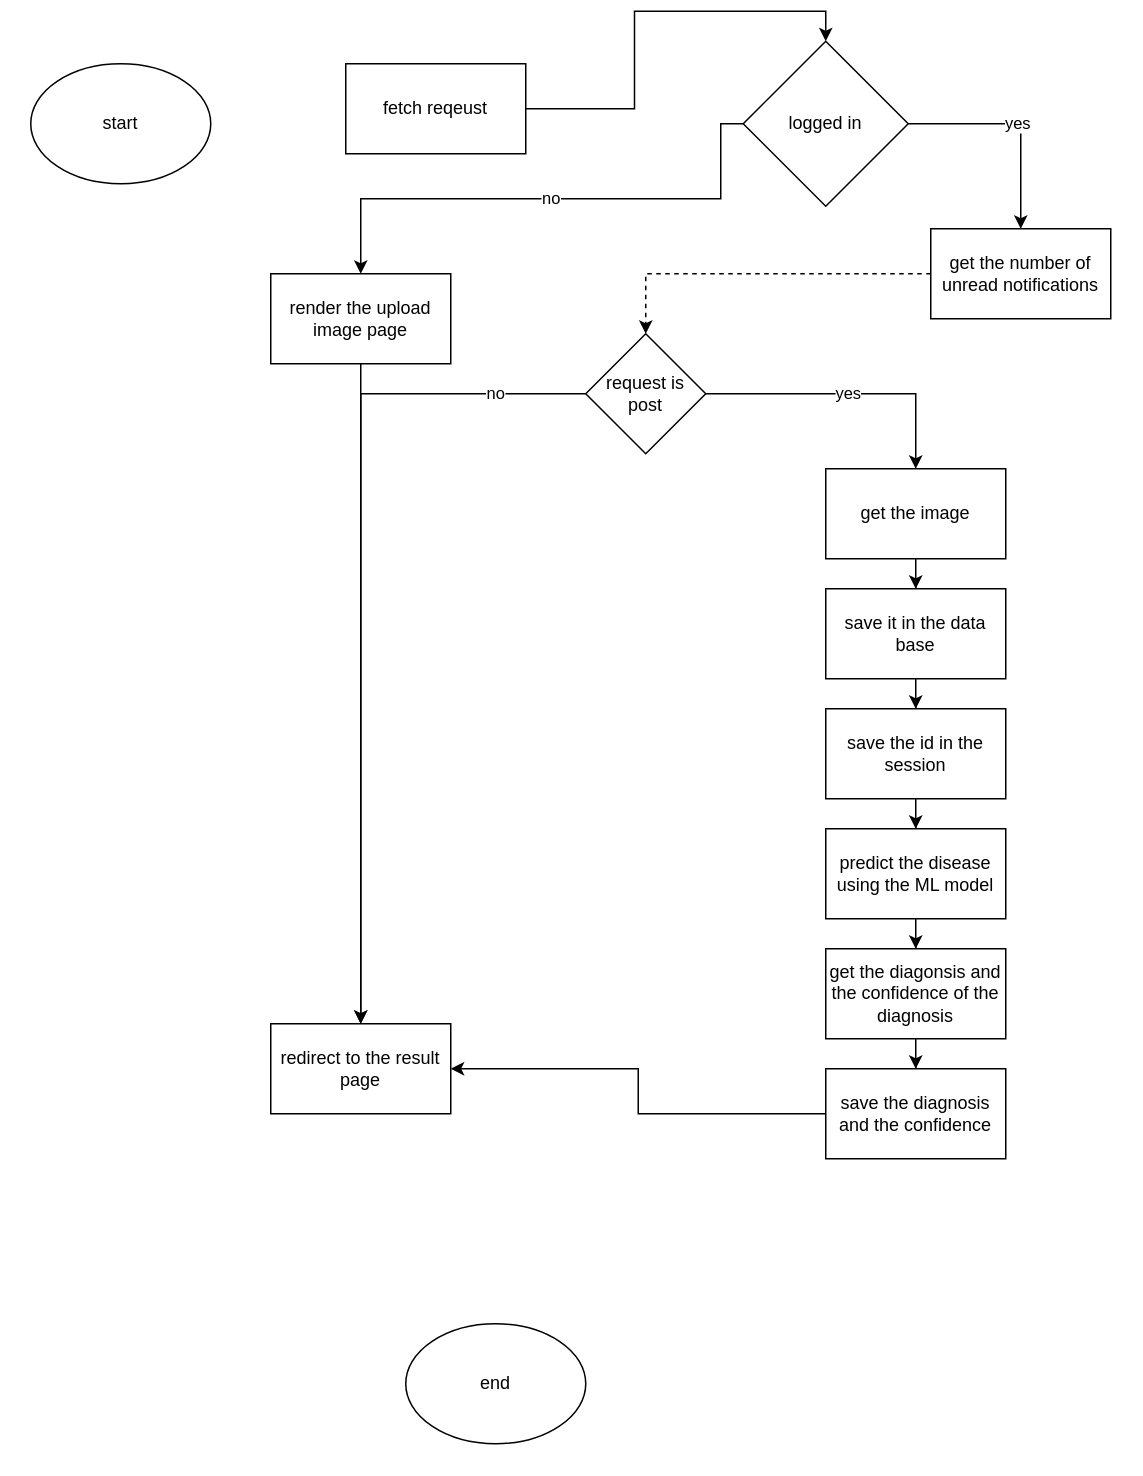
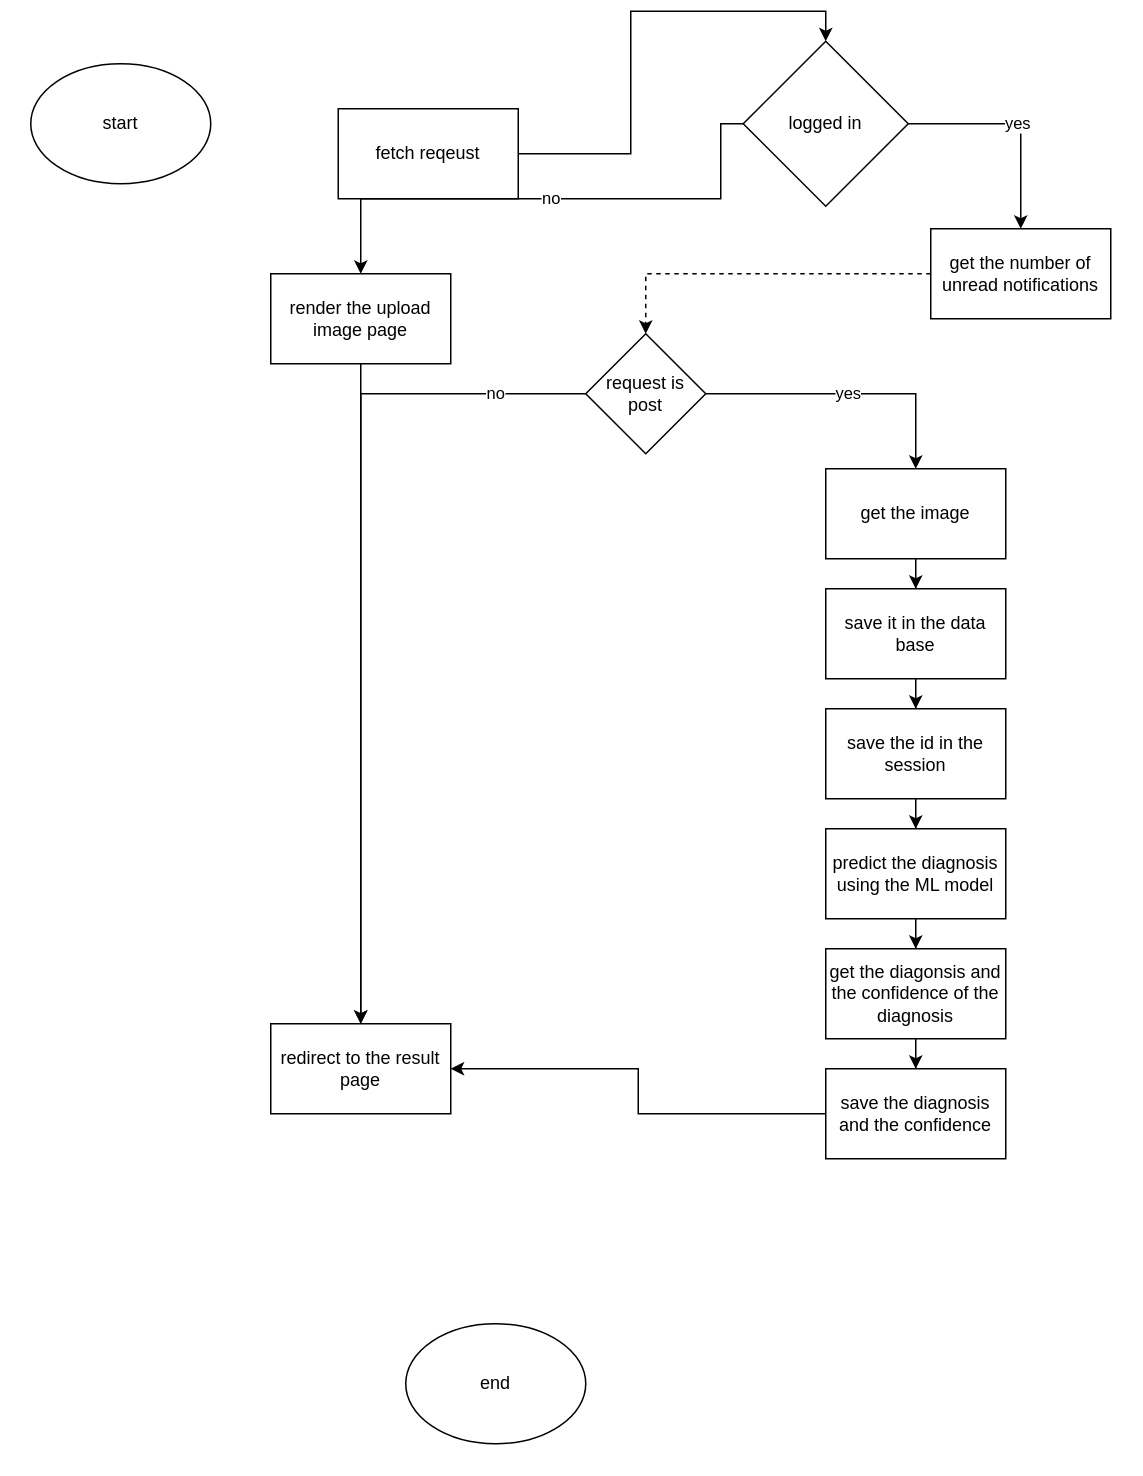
node "fetch reqeust": moved (436, 109) -> (428, 154)
node "predict the disease using the ML model": label "predict the disease using the ML model" -> "predict the diagnosis using the ML model"
